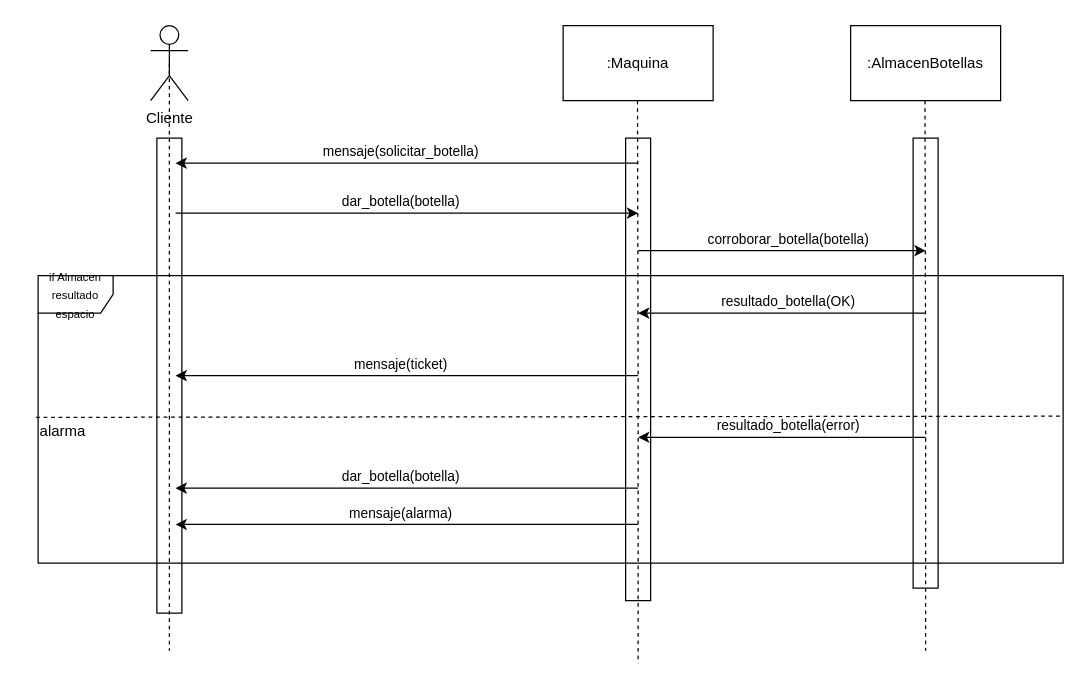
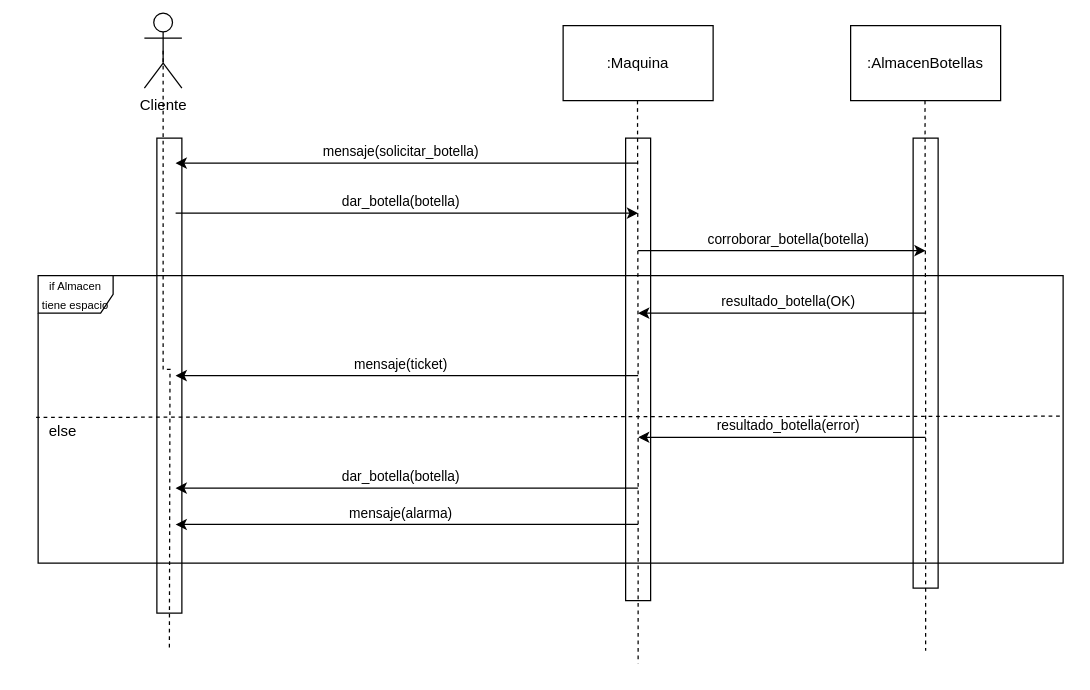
node "Cliente": moved (169, 63) -> (163, 51)
node "if Almacen resultado espacio": label "if Almacen resultado espacio" -> "if Almacen tiene espacio"
node "alarma": label "alarma" -> "else"
